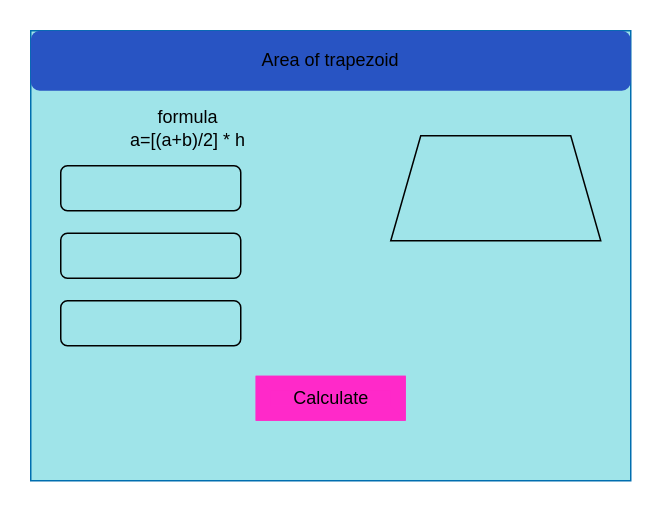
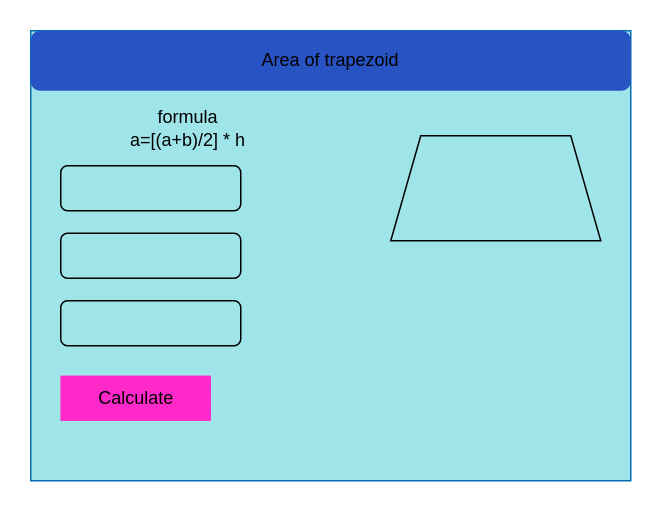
node "Calculate": moved (331, 398) -> (136, 398)
